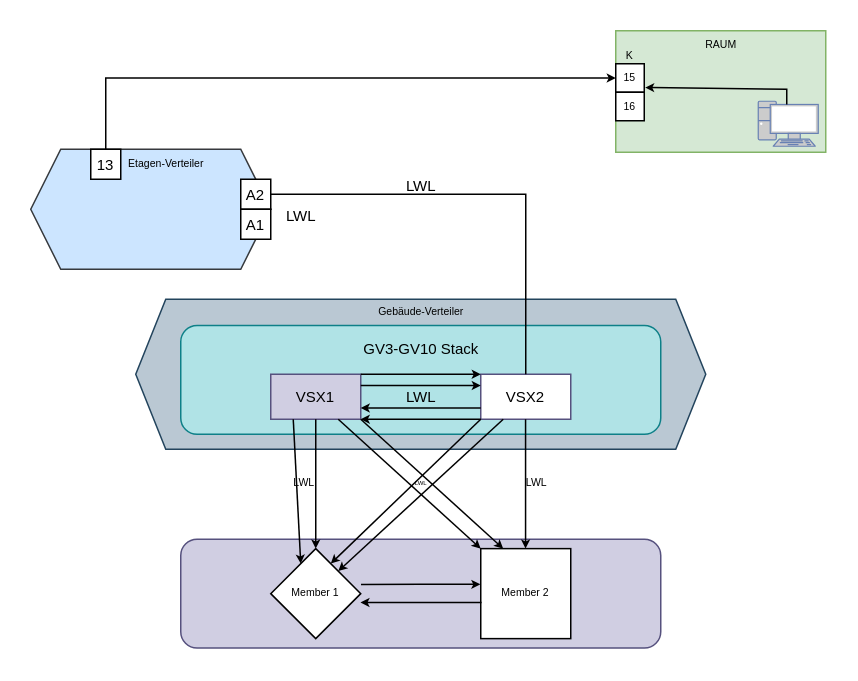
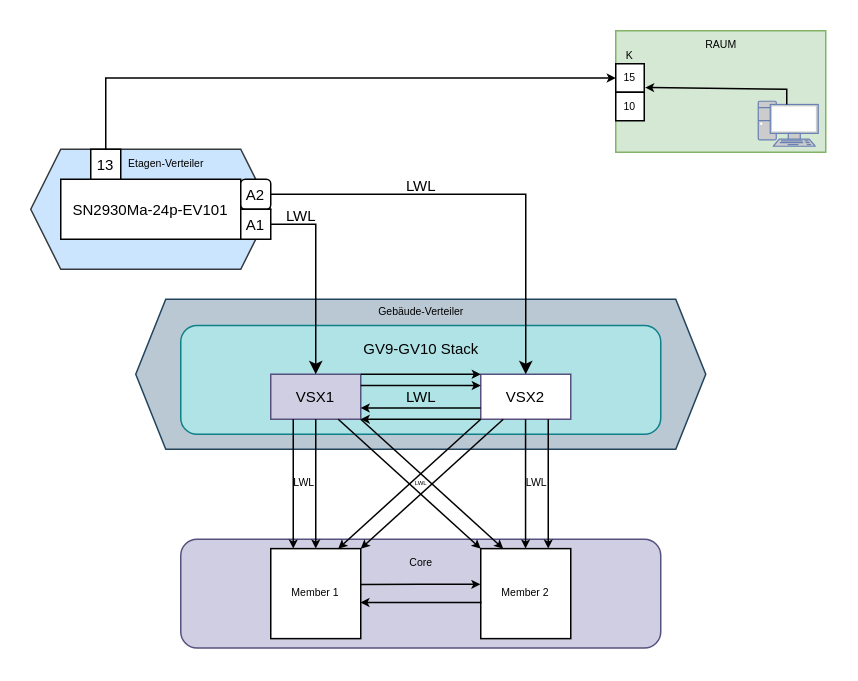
node "16": label "16" -> "10"
node "A2": shape rectangle -> rounded rectangle
node "SN2930Ma-24p-EV101": added
edge "A1" -> "VSX1": added
node "GV3-GV10 Stack": label "GV3-GV10 Stack" -> "GV9-GV10 Stack"
edge "A2" -- "VSX2": arrowhead none -> classic
edge "VSX2" -> "Member 2": added
node "Core": added
node "Member 1": shape diamond -> rectangle
